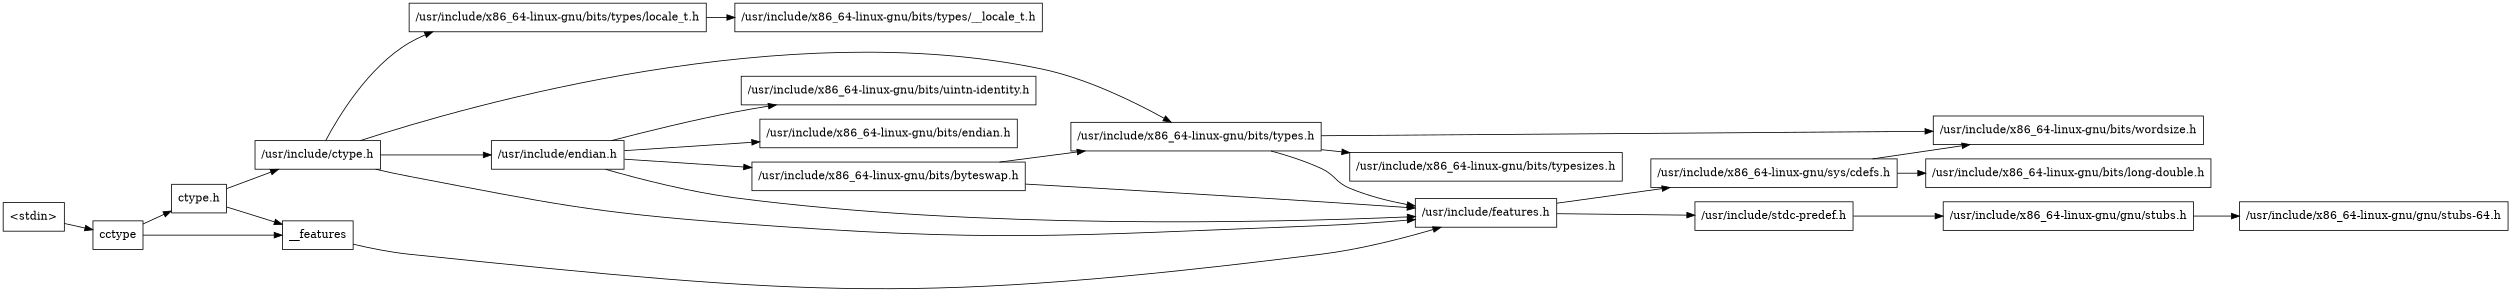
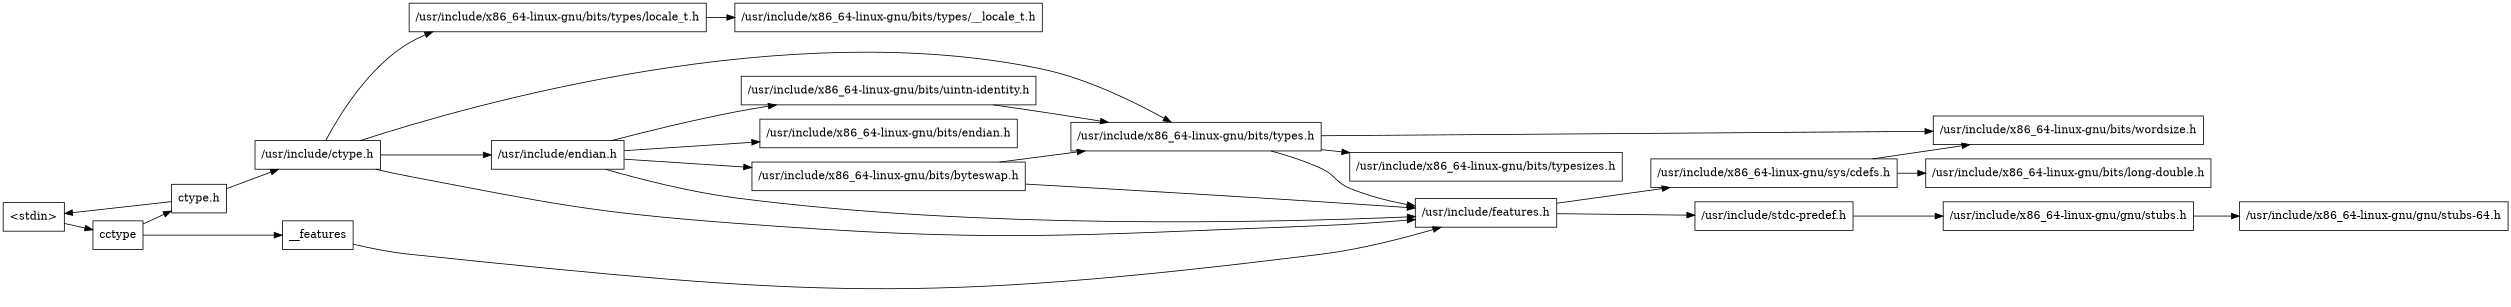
edge "/usr/include/x86_64-linux-gnu/bits/uintn-identity.h" -> "/usr/include/x86_64-linux-gnu/bits/types.h": added
edge "ctype.h" -> "__features": now "ctype.h" -> "<stdin>"
